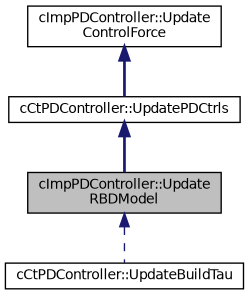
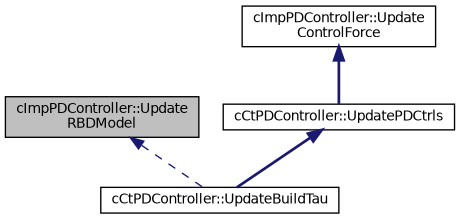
edge "cImpPDController::Update RBDModel" -> "cCtPDController::UpdatePDCtrls": now "cCtPDController::UpdateBuildTau" -> "cCtPDController::UpdatePDCtrls"
